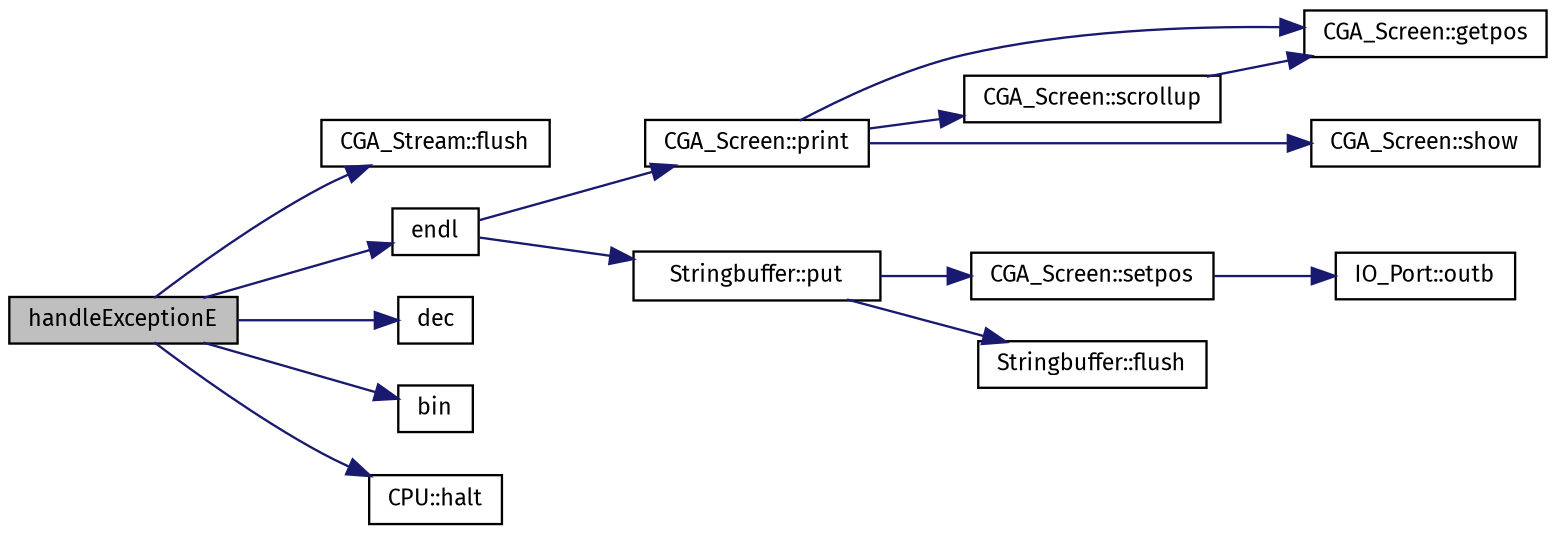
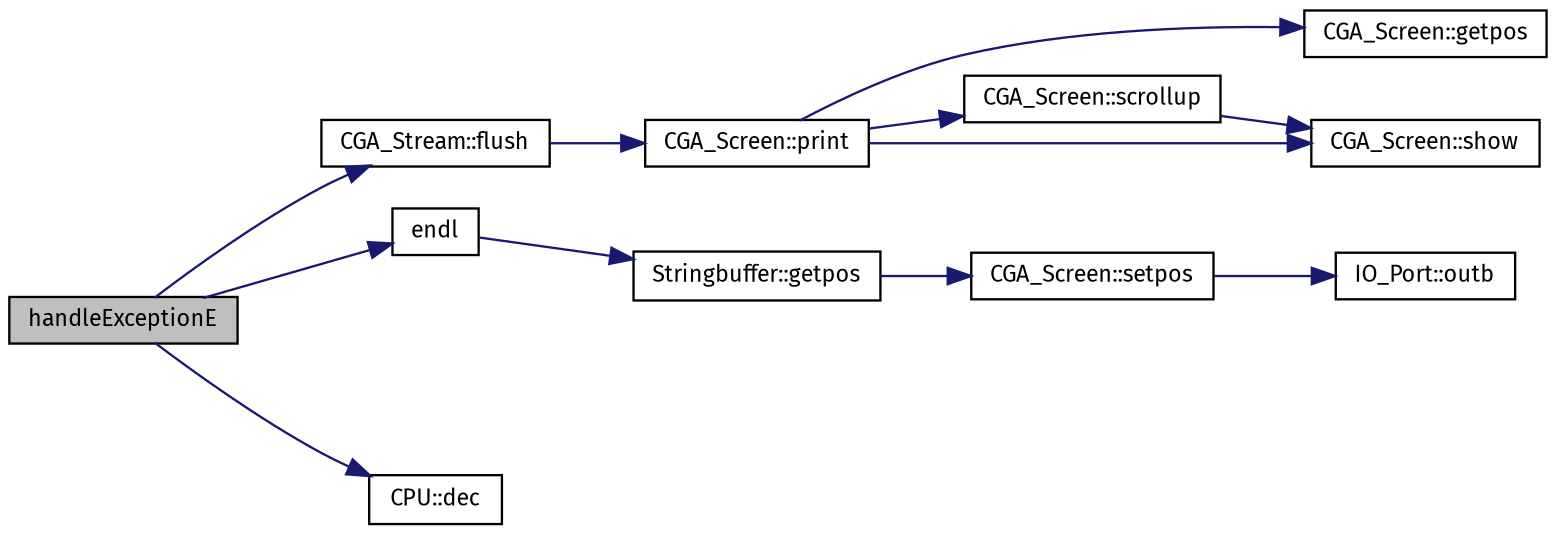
edge "CGA_Screen::scrollup" -> "CGA_Screen::getpos": now "CGA_Screen::scrollup" -> "CGA_Screen::show"
edge "endl" -> "CGA_Screen::print": now "CGA_Stream::flush" -> "CGA_Screen::print"
node "Stringbuffer::put": label "Stringbuffer::put" -> "Stringbuffer::getpos"
node "dec": removed
node "Stringbuffer::flush": removed
node "bin": removed
node "CPU::halt": label "CPU::halt" -> "CPU::dec"
